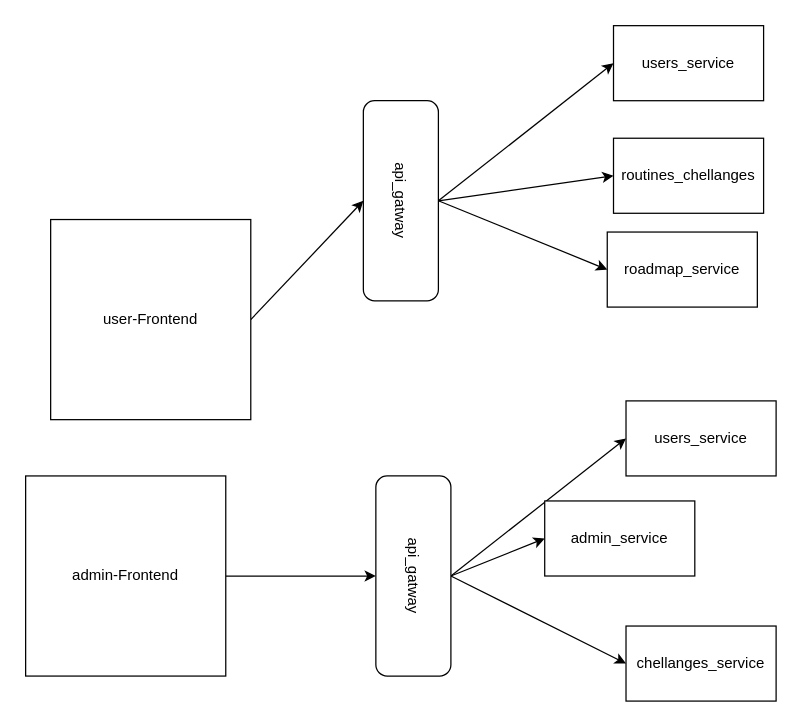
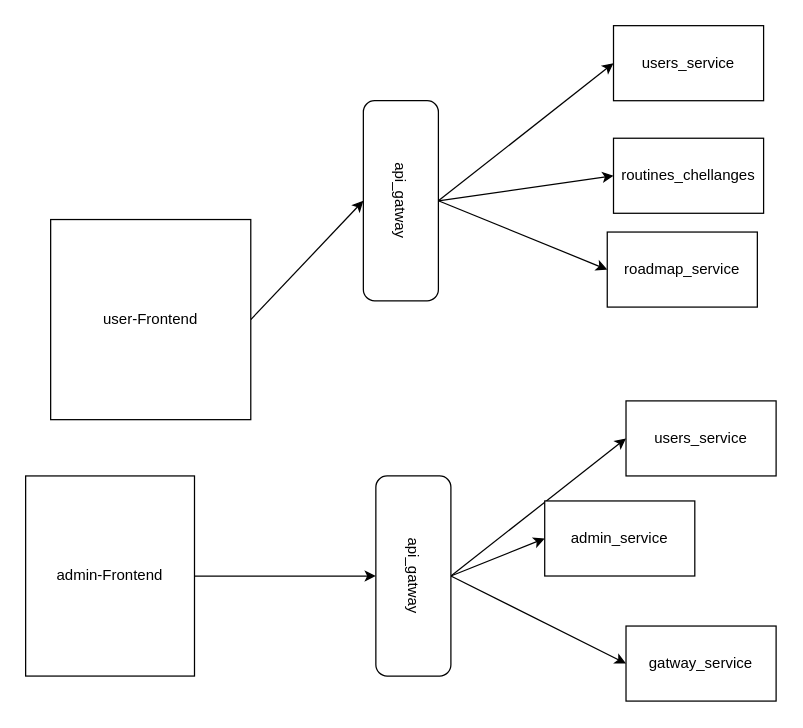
node "admin-Frontend": size 200x200 -> 169x200
node "chellanges_service": label "chellanges_service" -> "gatway_service"
